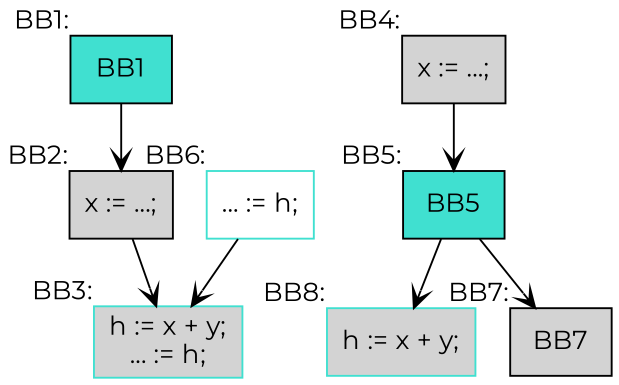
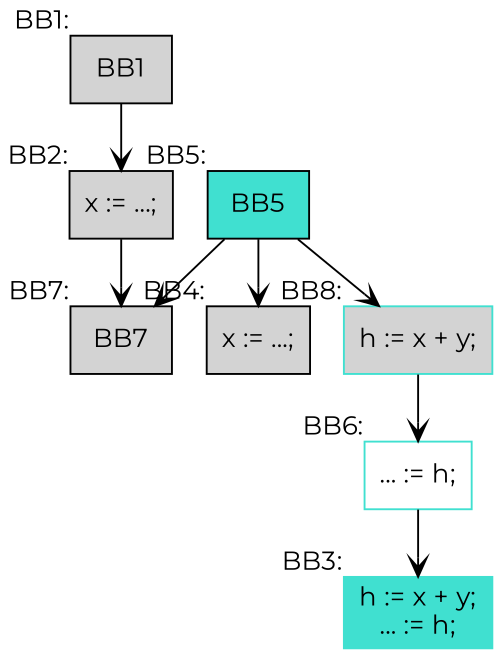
node "BB1 BB1:": fillcolor Turquoise -> lightgrey
edge "x := ...; BB4:" -> "BB5 BB5:": reversed
edge "x := ...; BB2:" -> "h := x + y; ... := h; BB3:": now "x := ...; BB2:" -> "BB7 BB7:"
node "h := x + y; ... := h; BB3:": fillcolor lightgrey -> Turquoise
edge "h := x + y; BB8:" -> "... := h; BB6:": added
